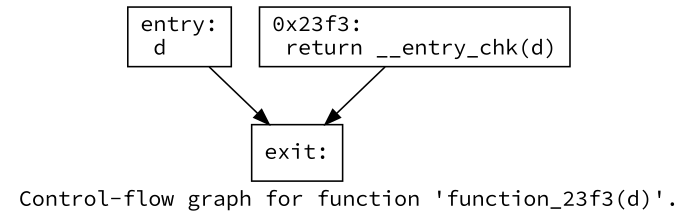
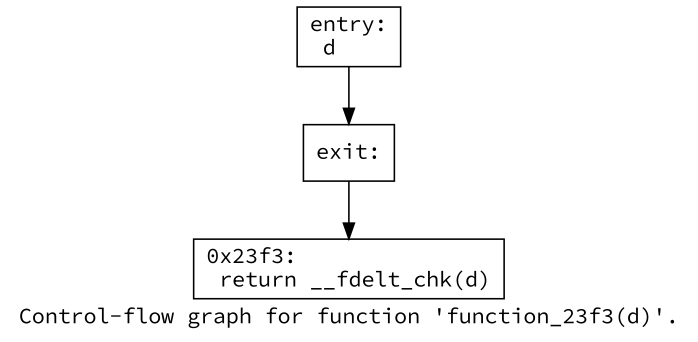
node "0x23f3:": text "return __entry_chk(d)" -> "return __fdelt_chk(d)"
edge "0x23f3:" -> "exit:": reversed
